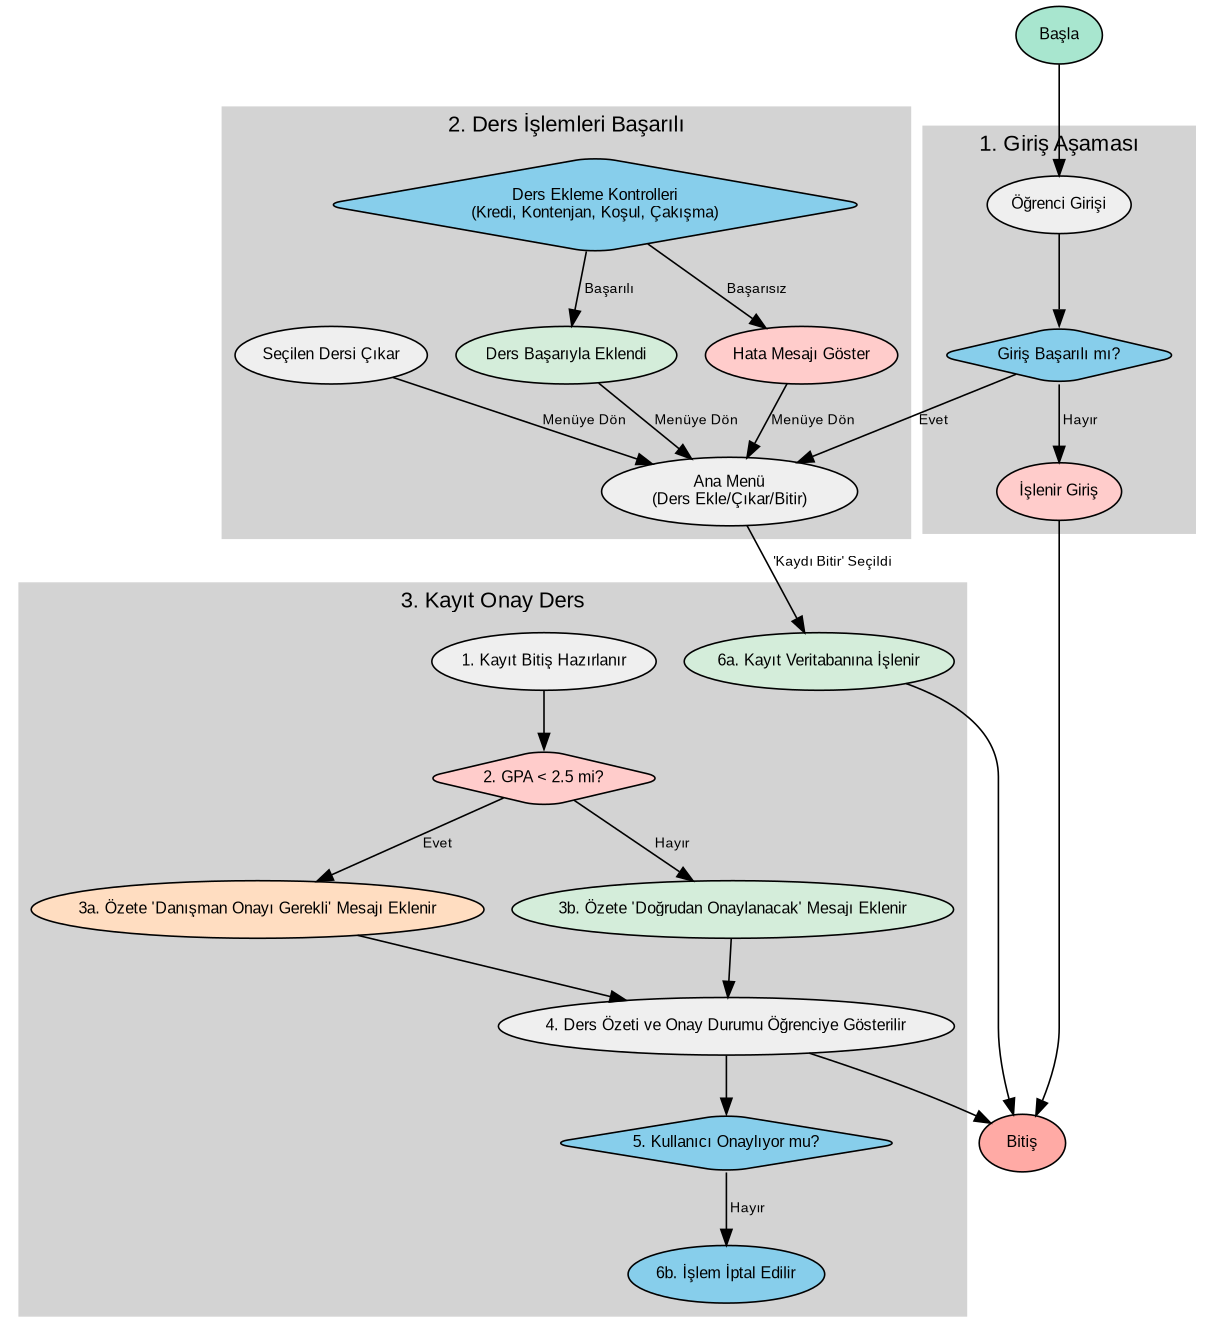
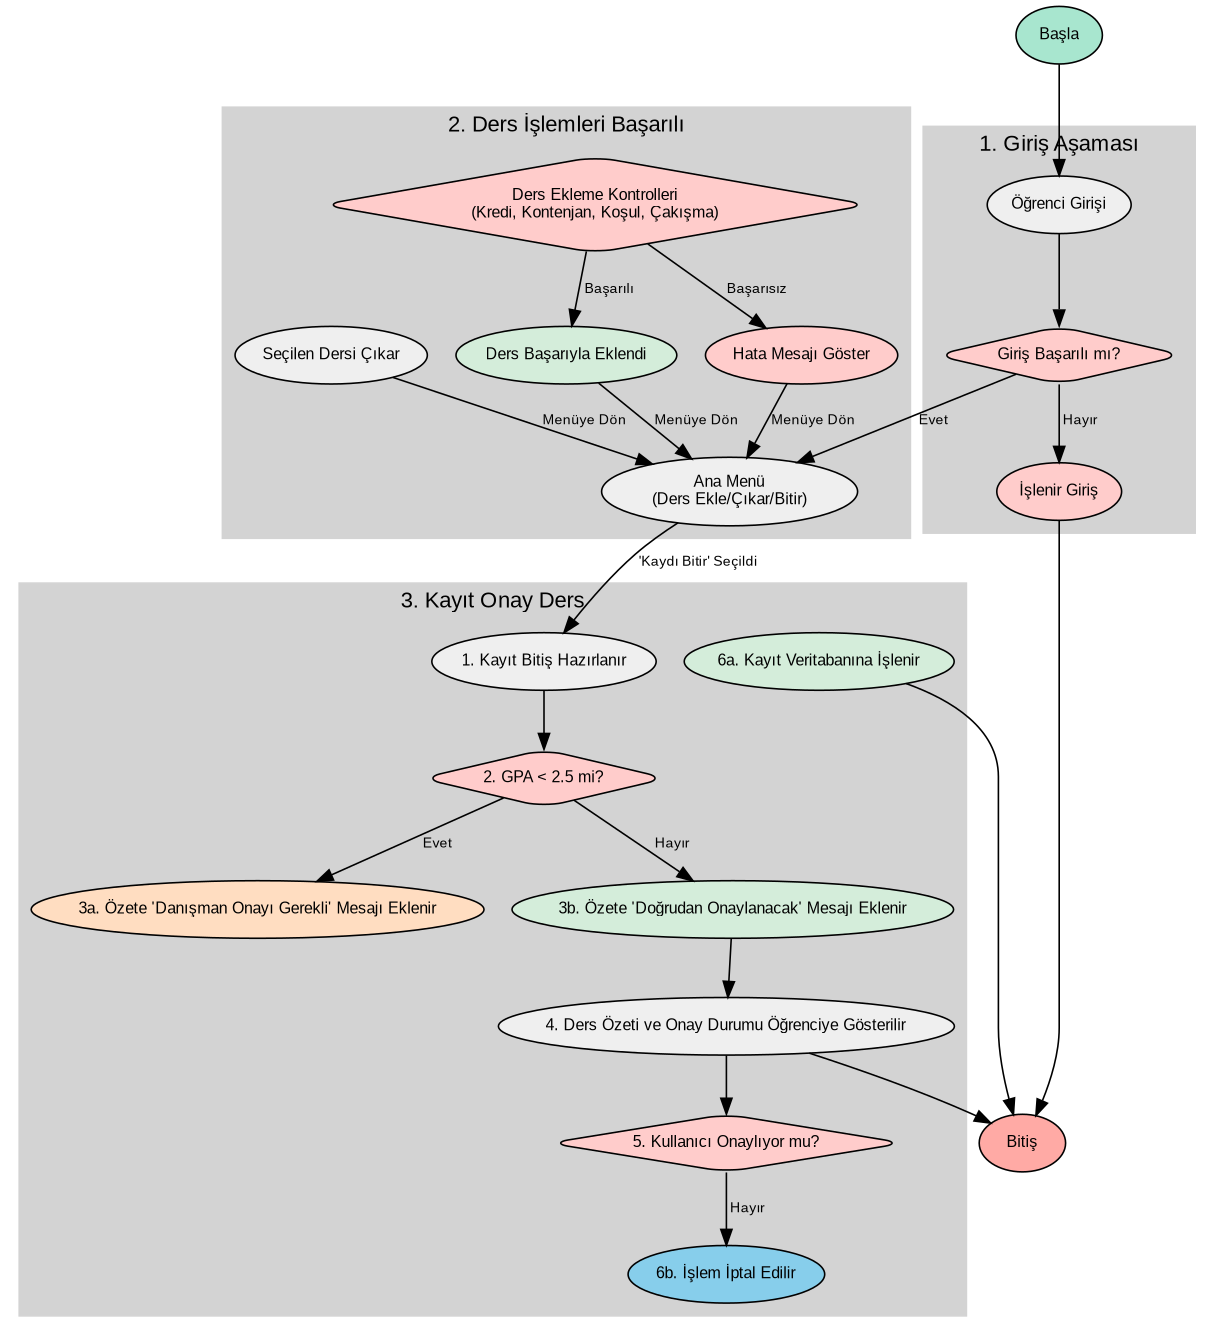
node "Ders Ekleme Kontrolleri (Kredi, Kontenjan, Koşul, Çakışma)": fillcolor #87ceeb -> #ffcccb
node "Giriş Başarılı mı?": fillcolor #87ceeb -> #ffcccb
edge "Ana Menü (Ders Ekle/Çıkar/Bitir)" -> "6a. Kayıt Veritabanına İşlenir": now "Ana Menü (Ders Ekle/Çıkar/Bitir)" -> "1. Kayıt Bitiş Hazırlanır"
edge "3a. Özete 'Danışman Onayı Gerekli' Mesajı Eklenir" -> "4. Ders Özeti ve Onay Durumu Öğrenciye Gösterilir": removed
node "5. Kullanıcı Onaylıyor mu?": fillcolor #87ceeb -> #ffcccb
